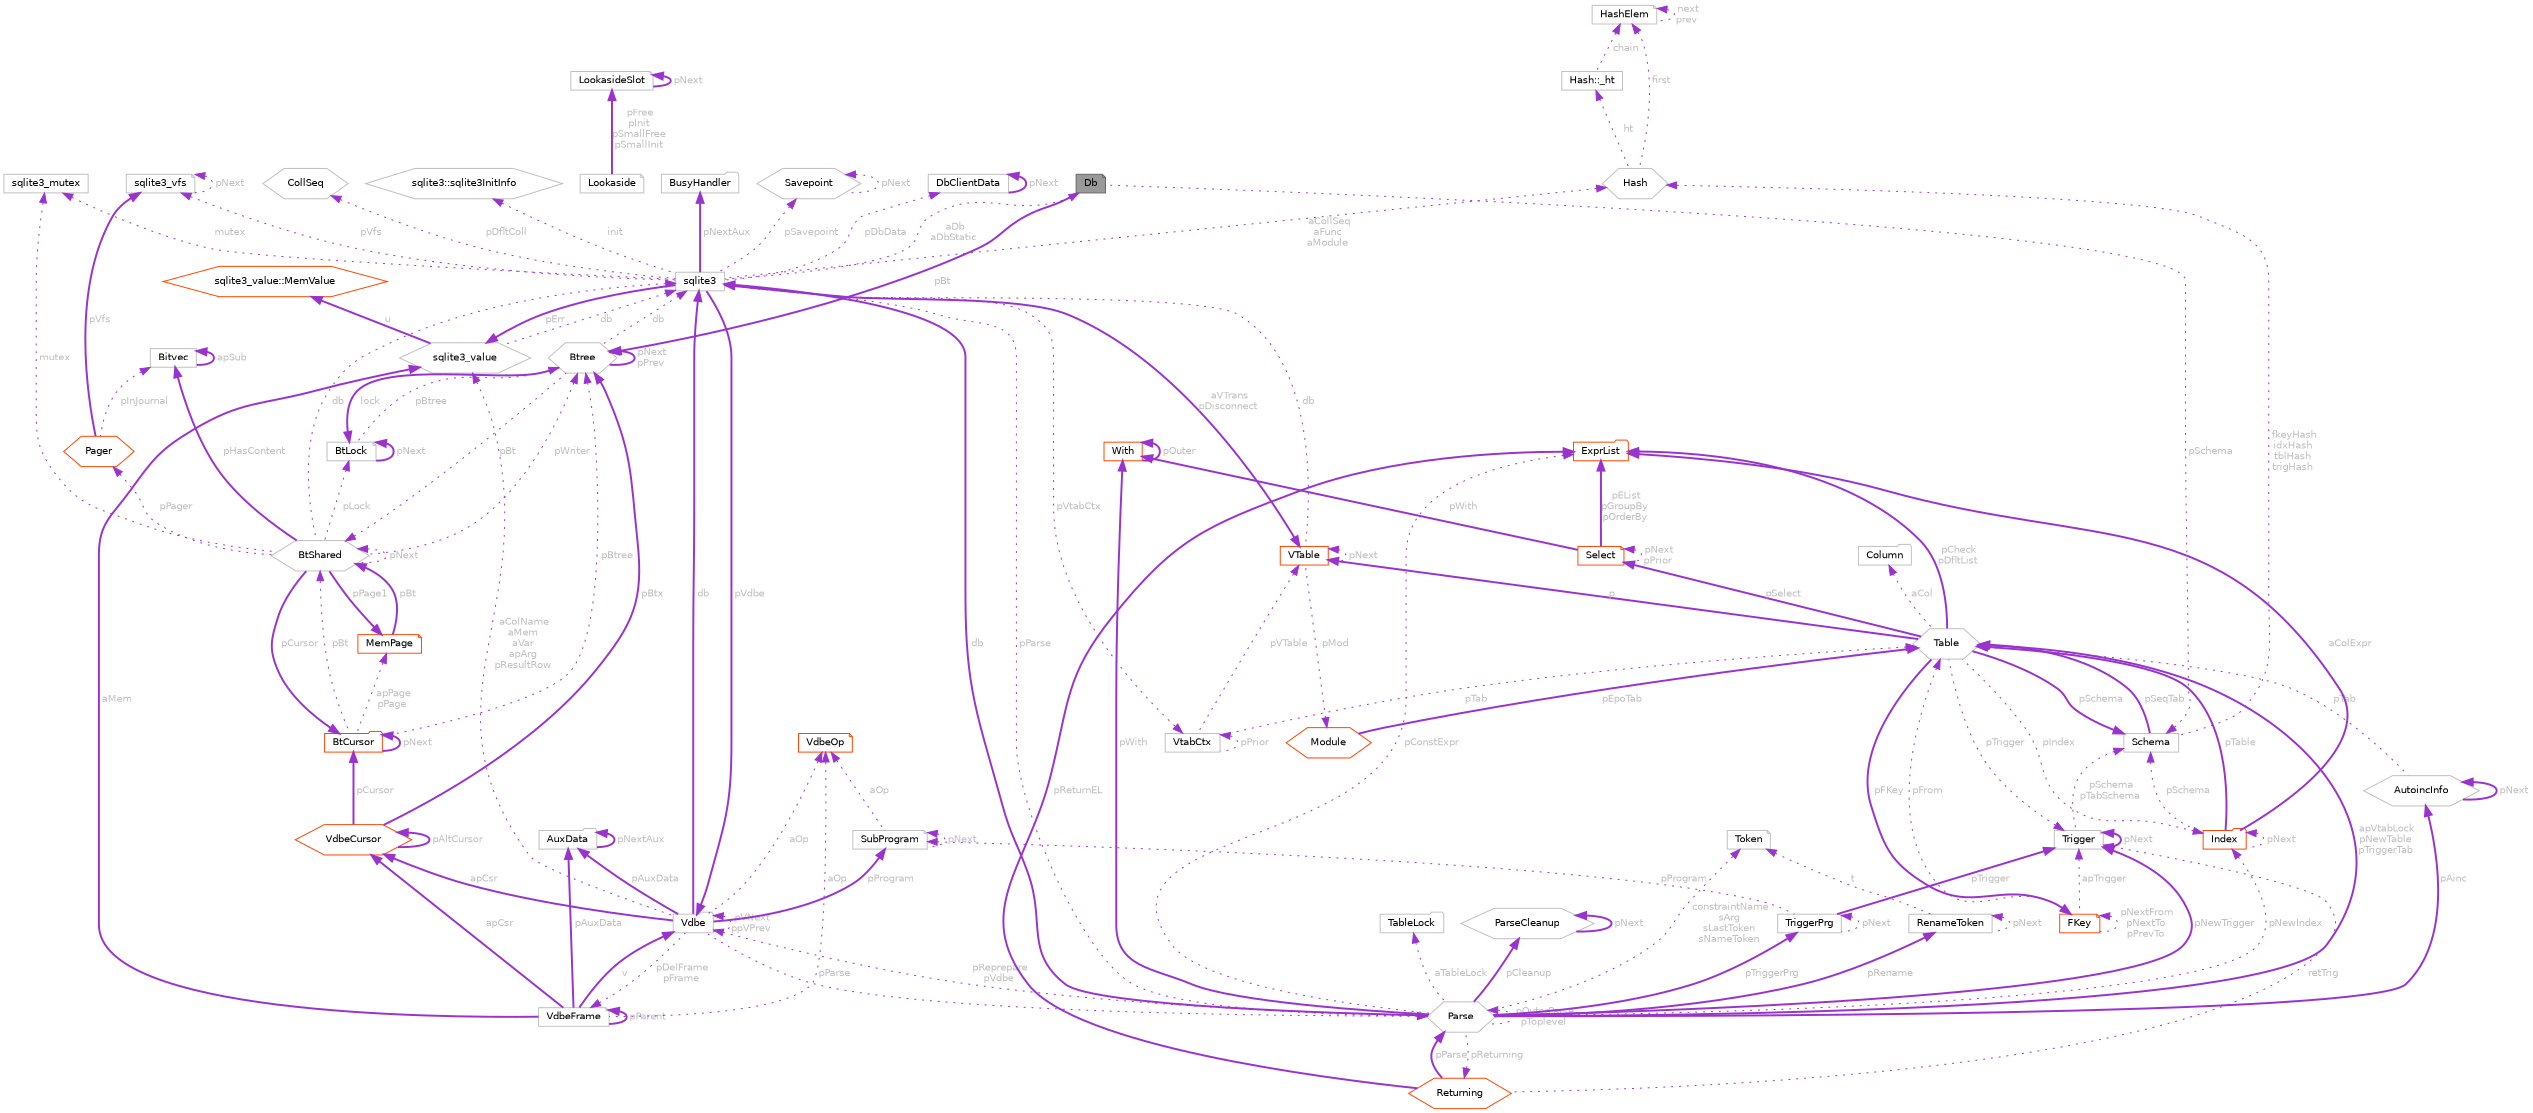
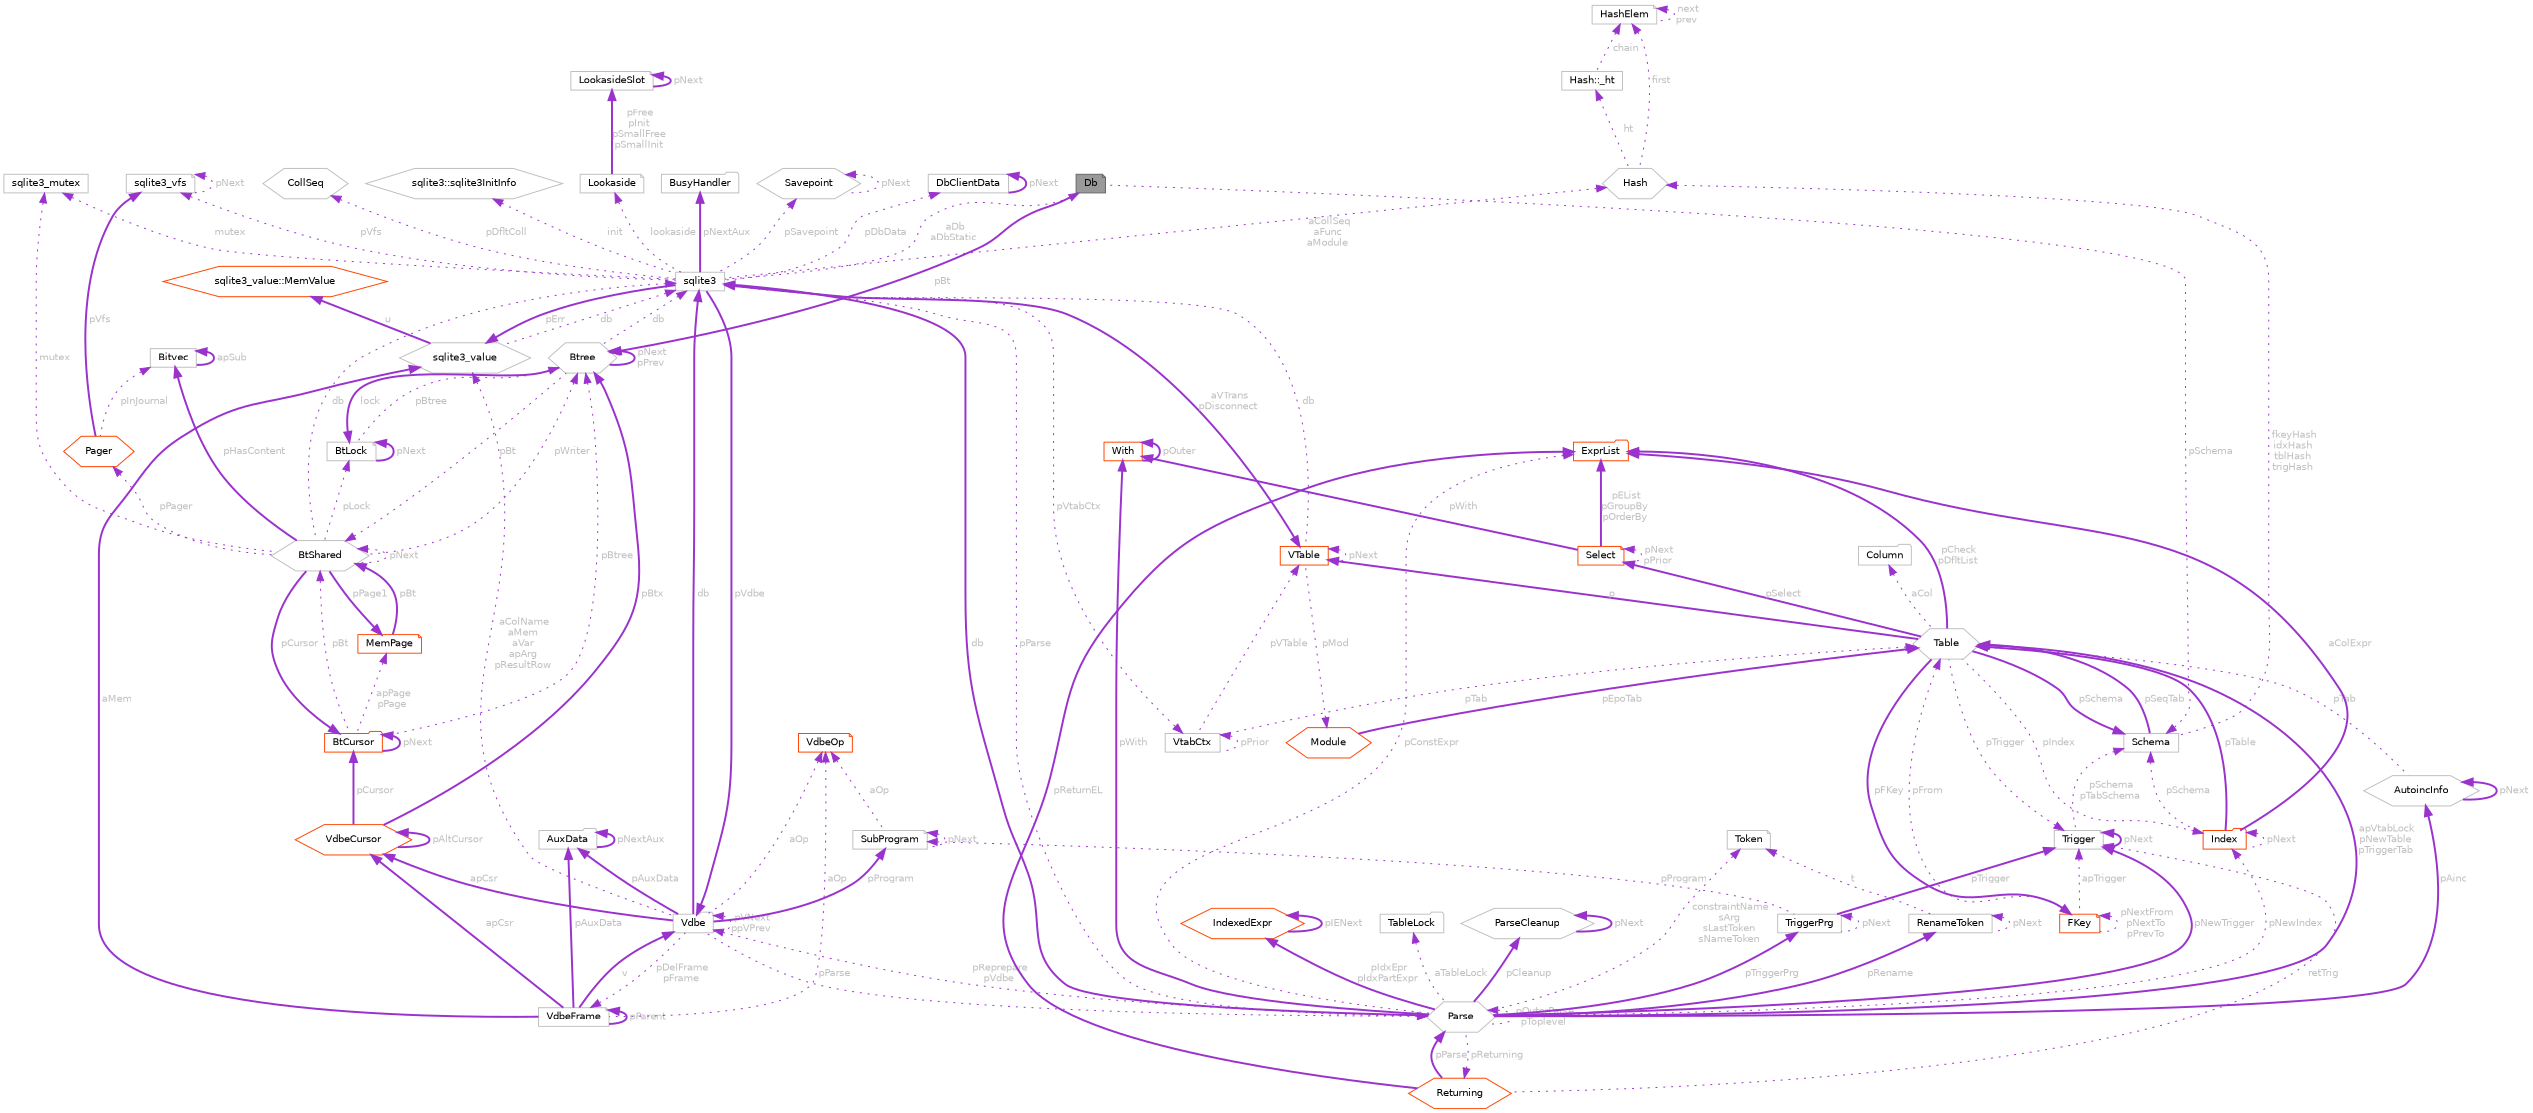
edge "sqlite3" -> "Lookaside": added, label "lookaside"
node "IndexedExpr": added
